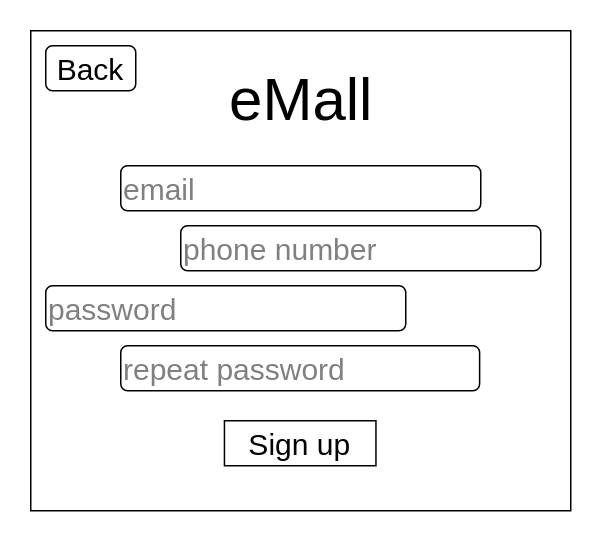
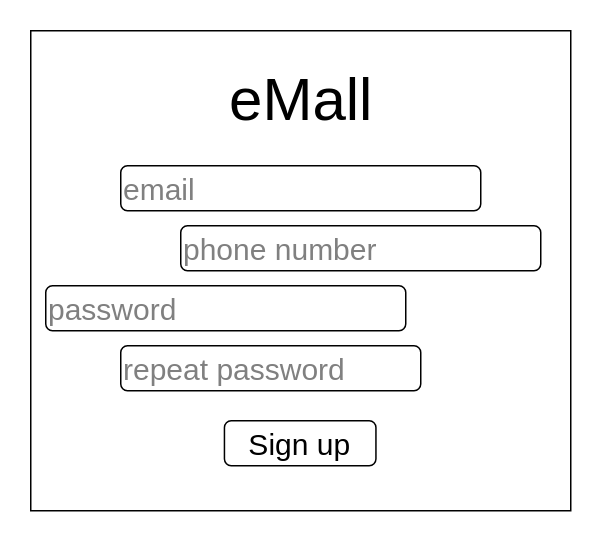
node "Back": removed
node "repeat password": size 359x45 -> 300x45
node "Sign up": shape rectangle -> rounded rectangle
